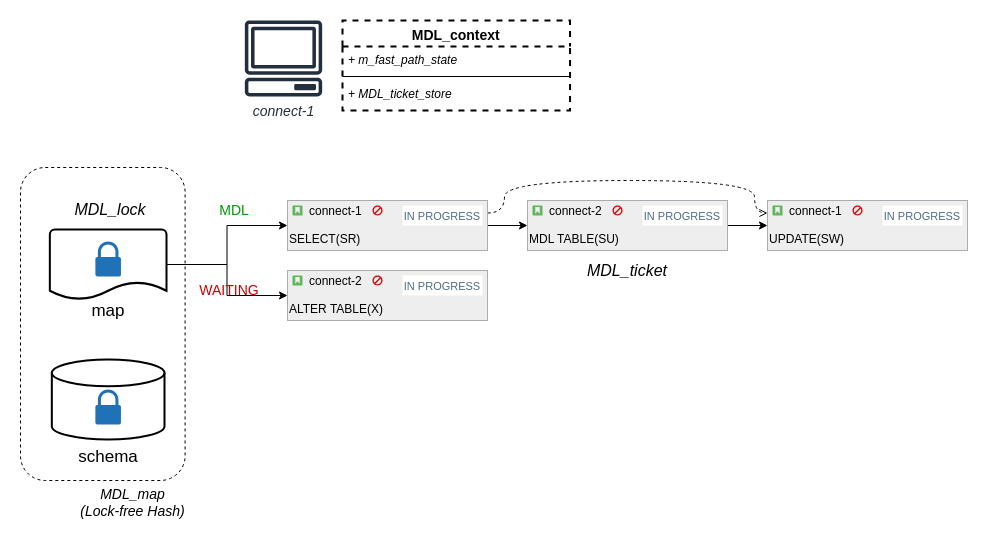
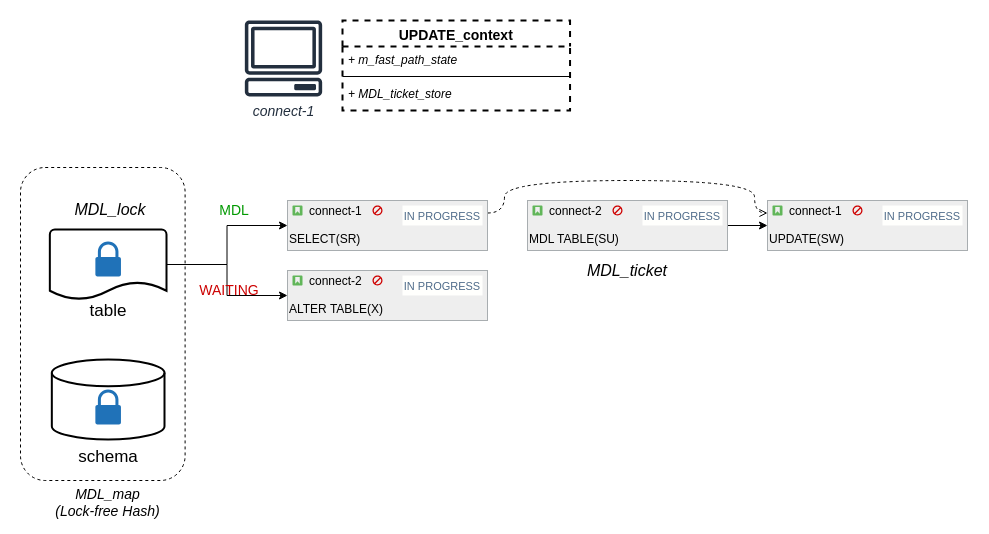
node "MDL_context": label "MDL_context" -> "UPDATE_context"
edge "SELECT(SR)" -> "MDL TABLE(SU)": removed
node "map": label "map" -> "table"
node "MDL_map (Lock-free Hash)": moved (133, 503) -> (108, 503)
